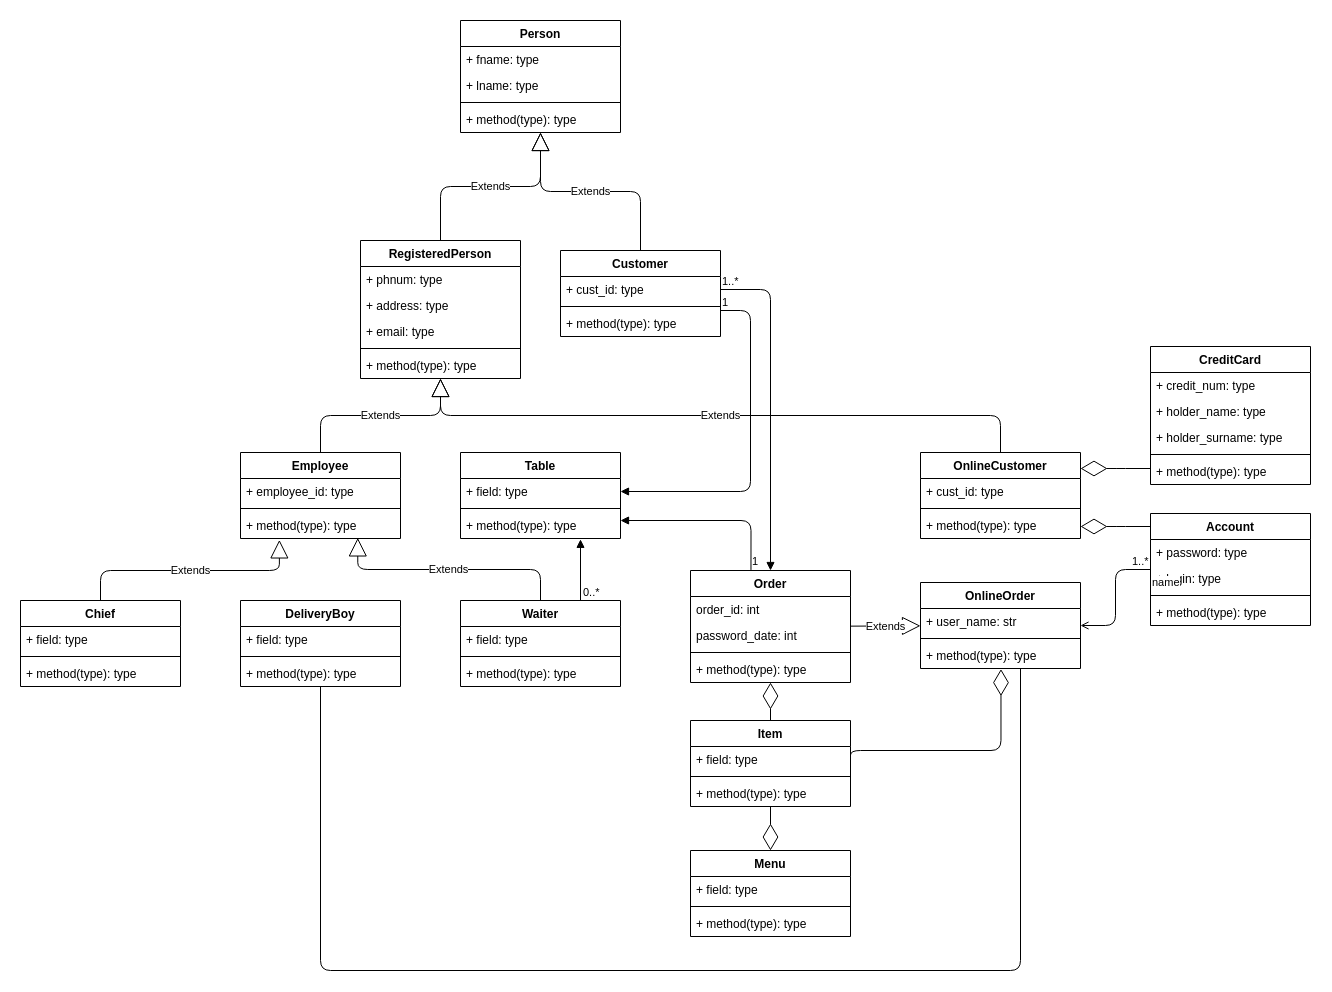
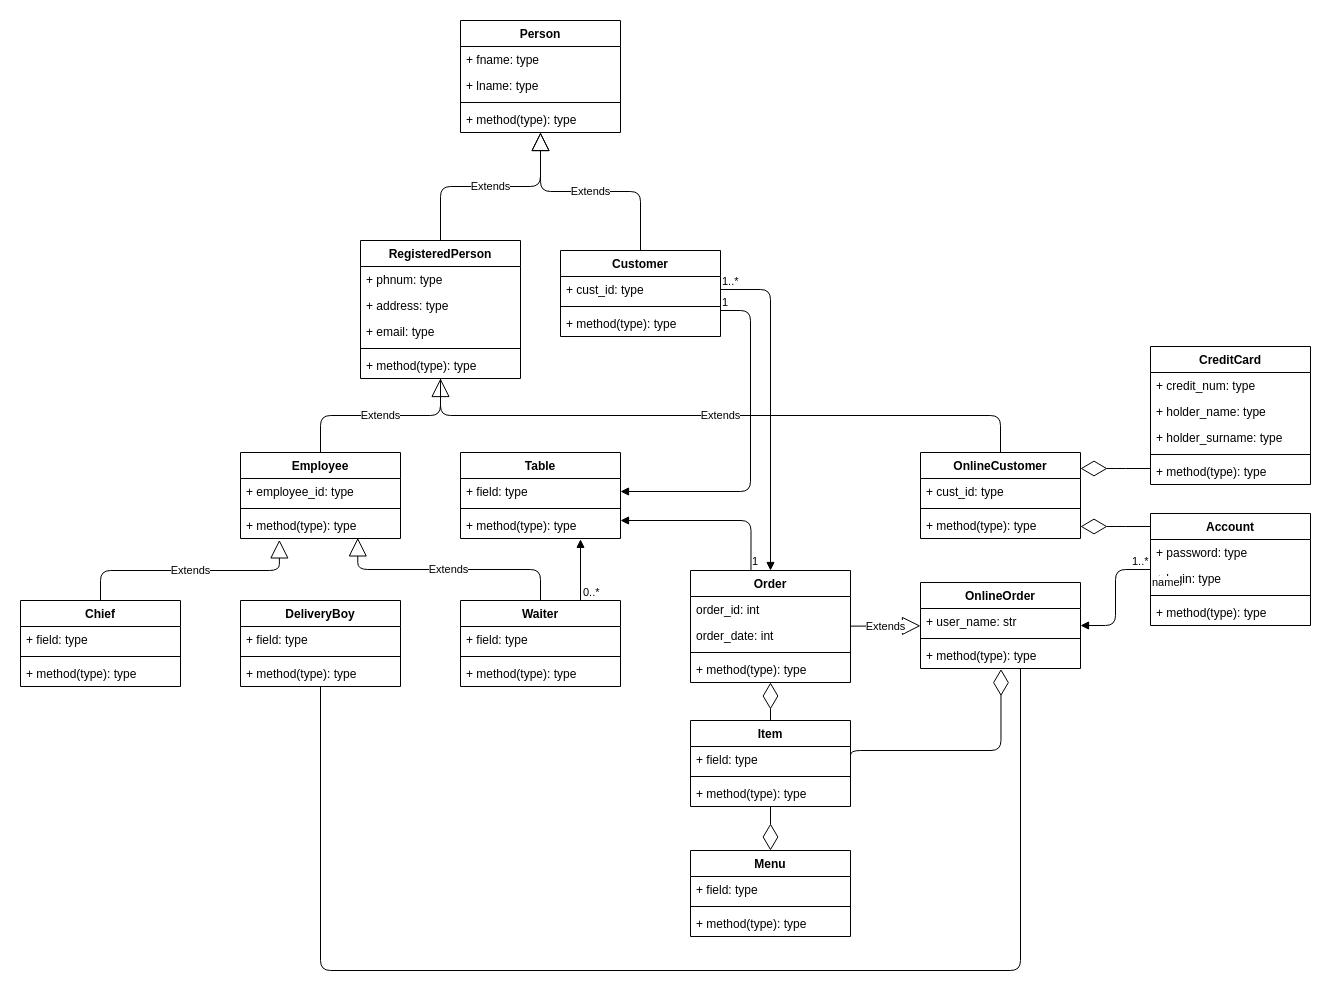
edge "Employee" -> "RegisteredPerson": arrowhead block -> none
edge "Account" -> "OnlineOrder": arrowhead open -> block
node "password_date: int": label "password_date: int" -> "order_date: int"
